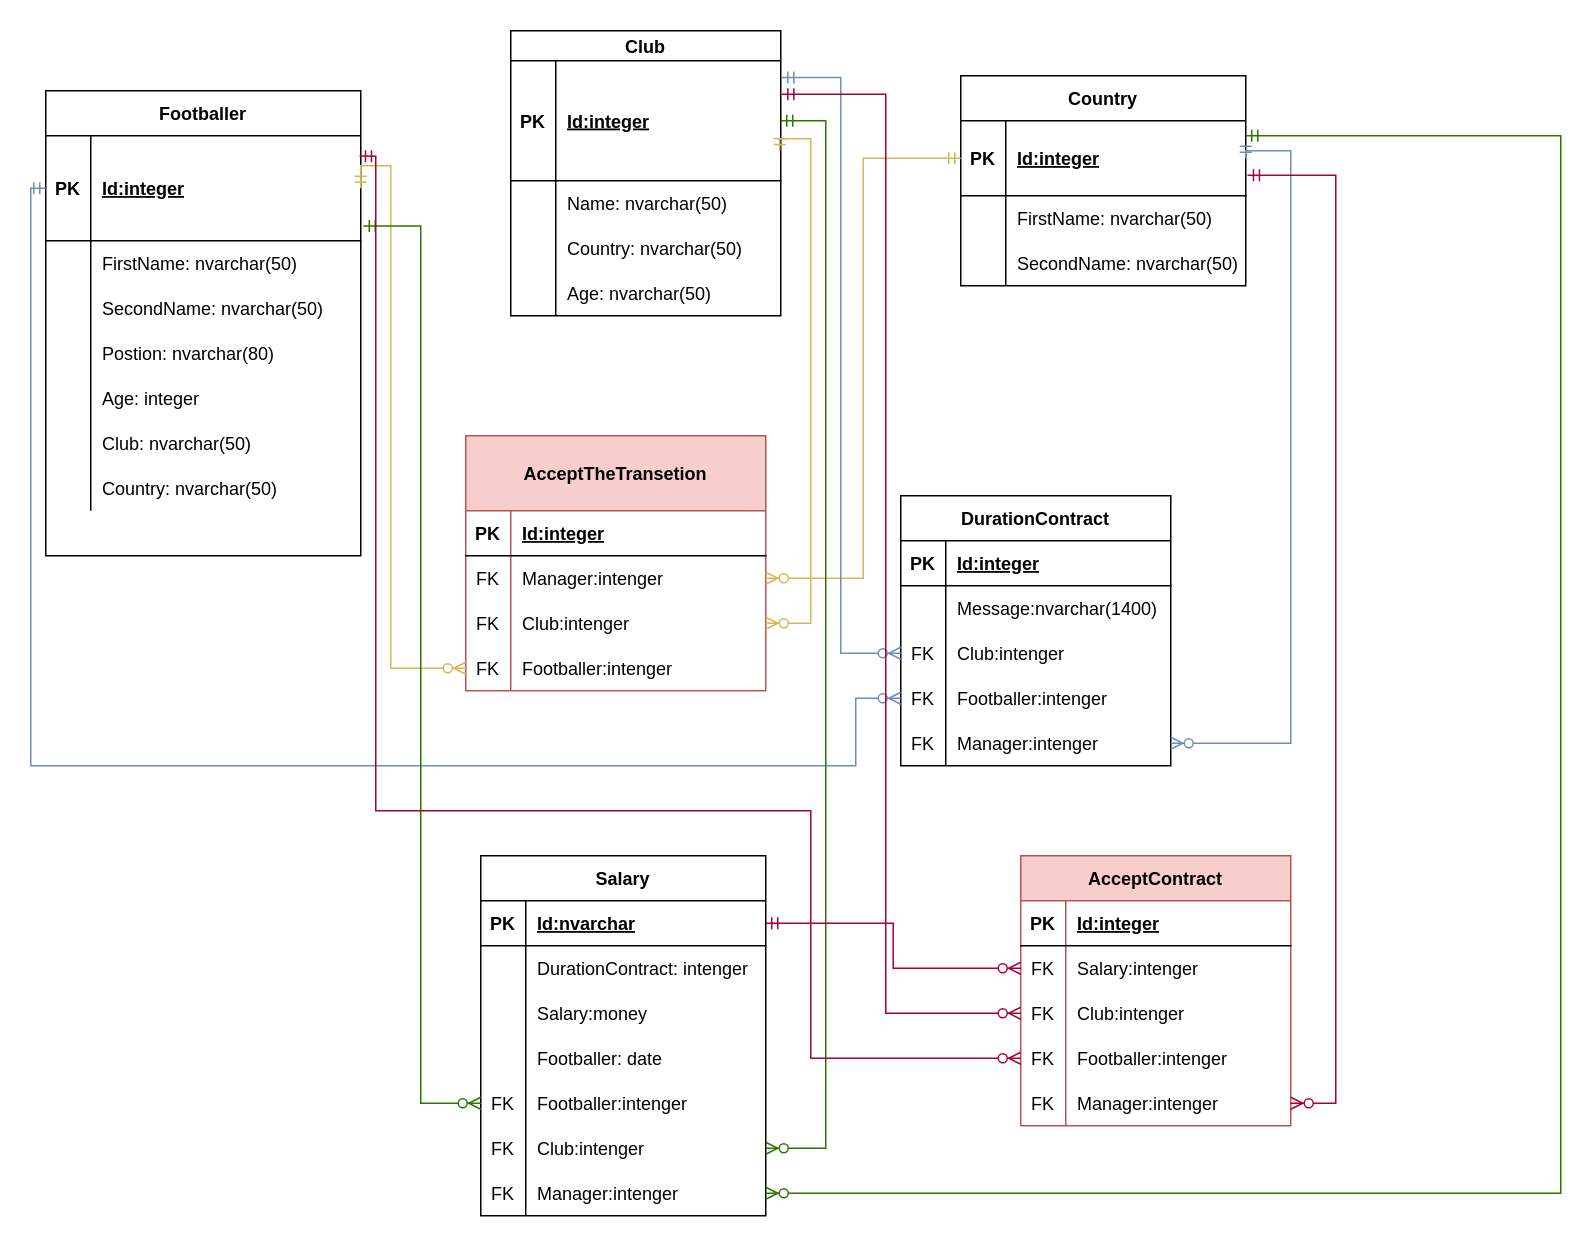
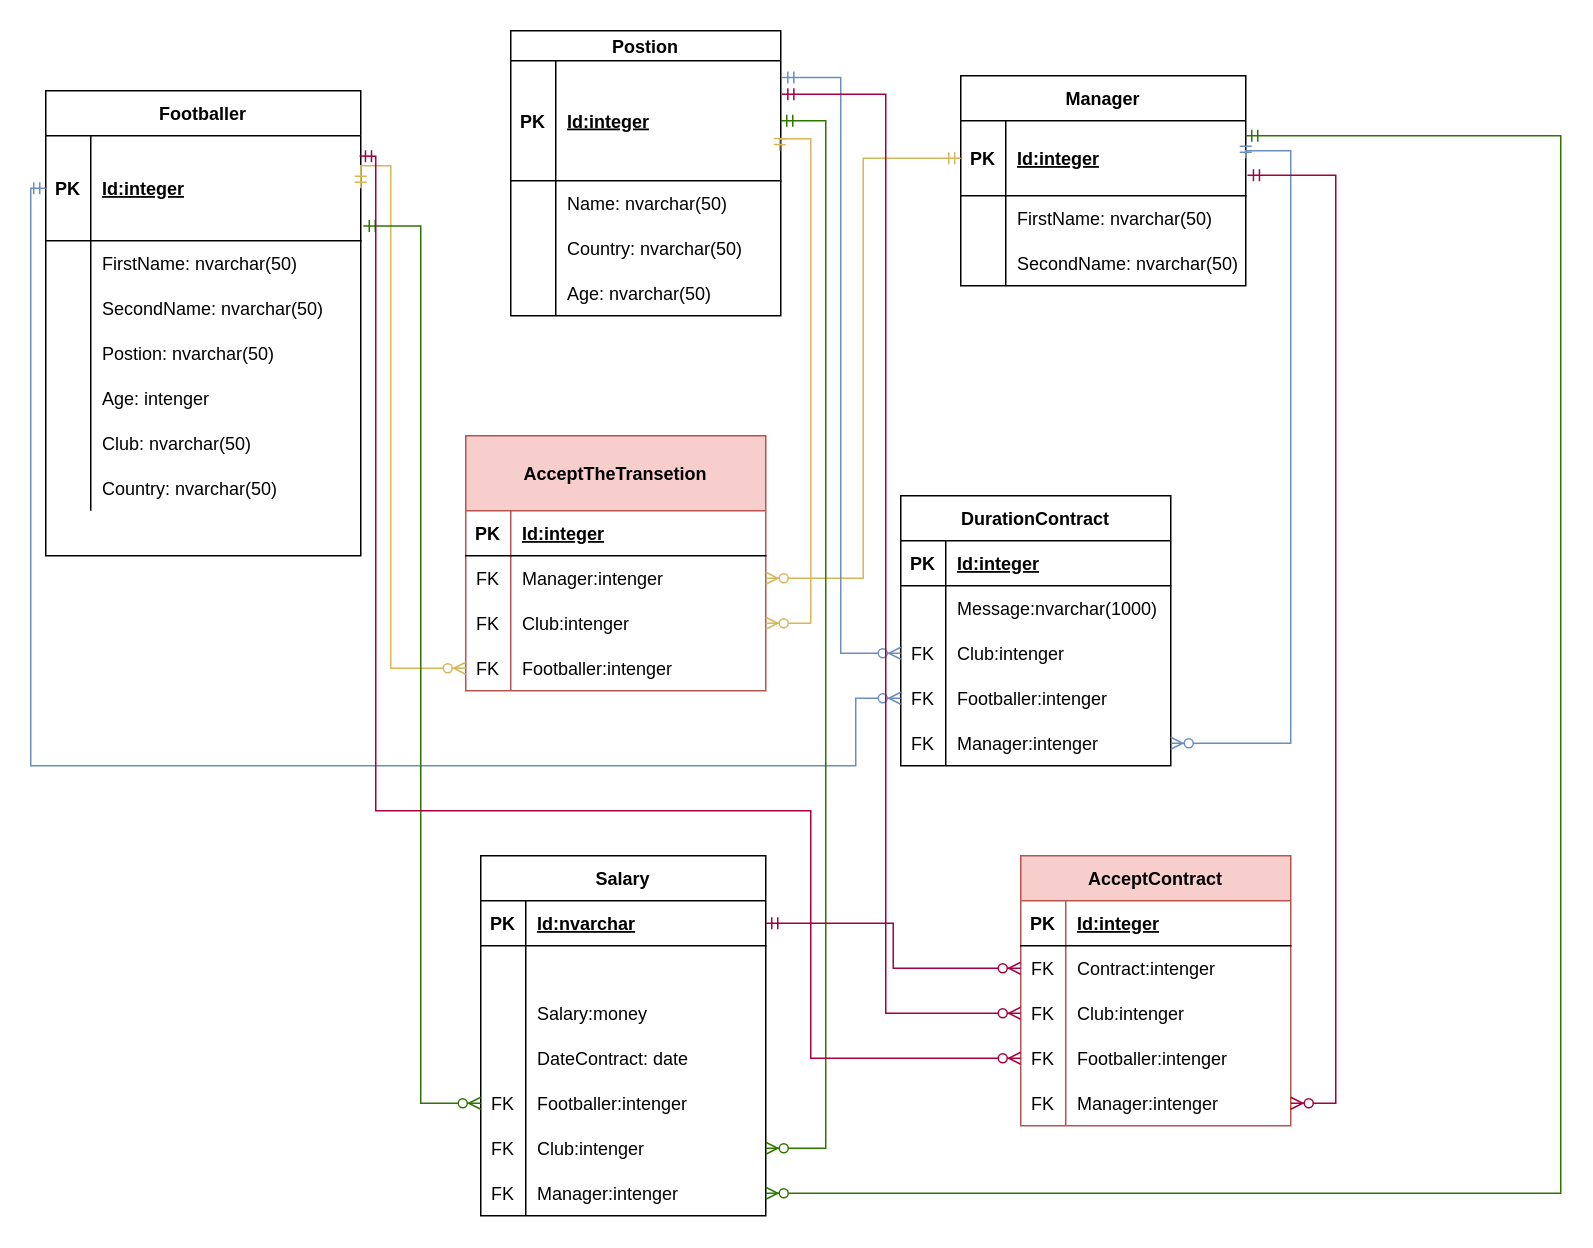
node "Club": label "Club" -> "Postion"
node "Country": label "Country" -> "Manager"
node "Postion: nvarchar(80)": label "Postion: nvarchar(80)" -> "Postion: nvarchar(50)"
node "Age: integer": label "Age: integer" -> "Age: intenger"
node "Message:nvarchar(1400)": label "Message:nvarchar(1400)" -> "Message:nvarchar(1000)"
node "DurationContract: intenger": removed
node "Salary:intenger": label "Salary:intenger" -> "Contract:intenger"
node "Footballer: date": label "Footballer: date" -> "DateContract: date"
